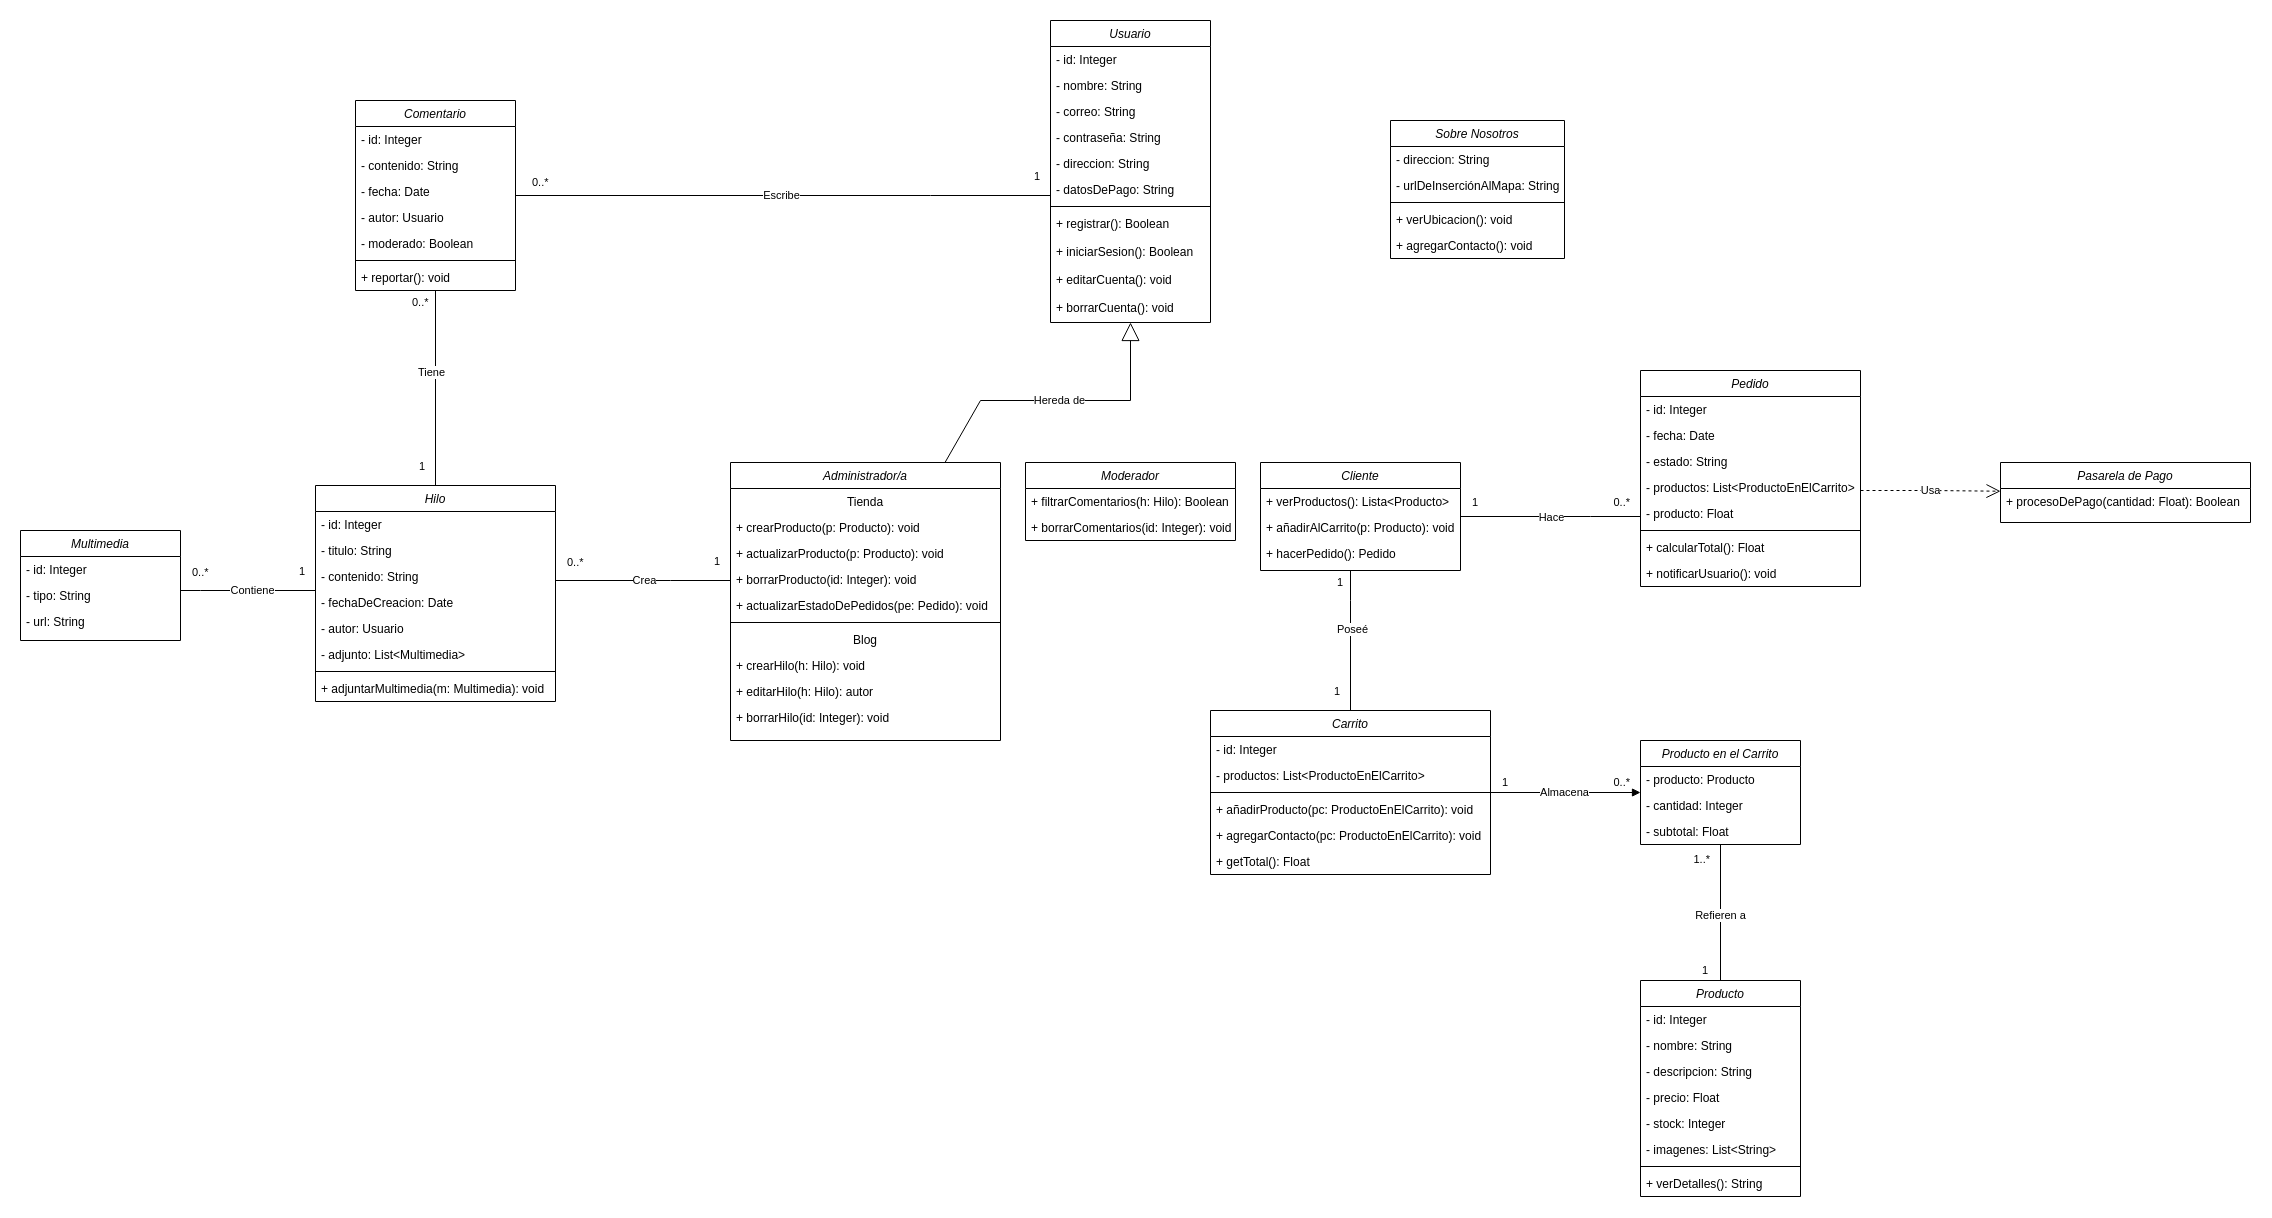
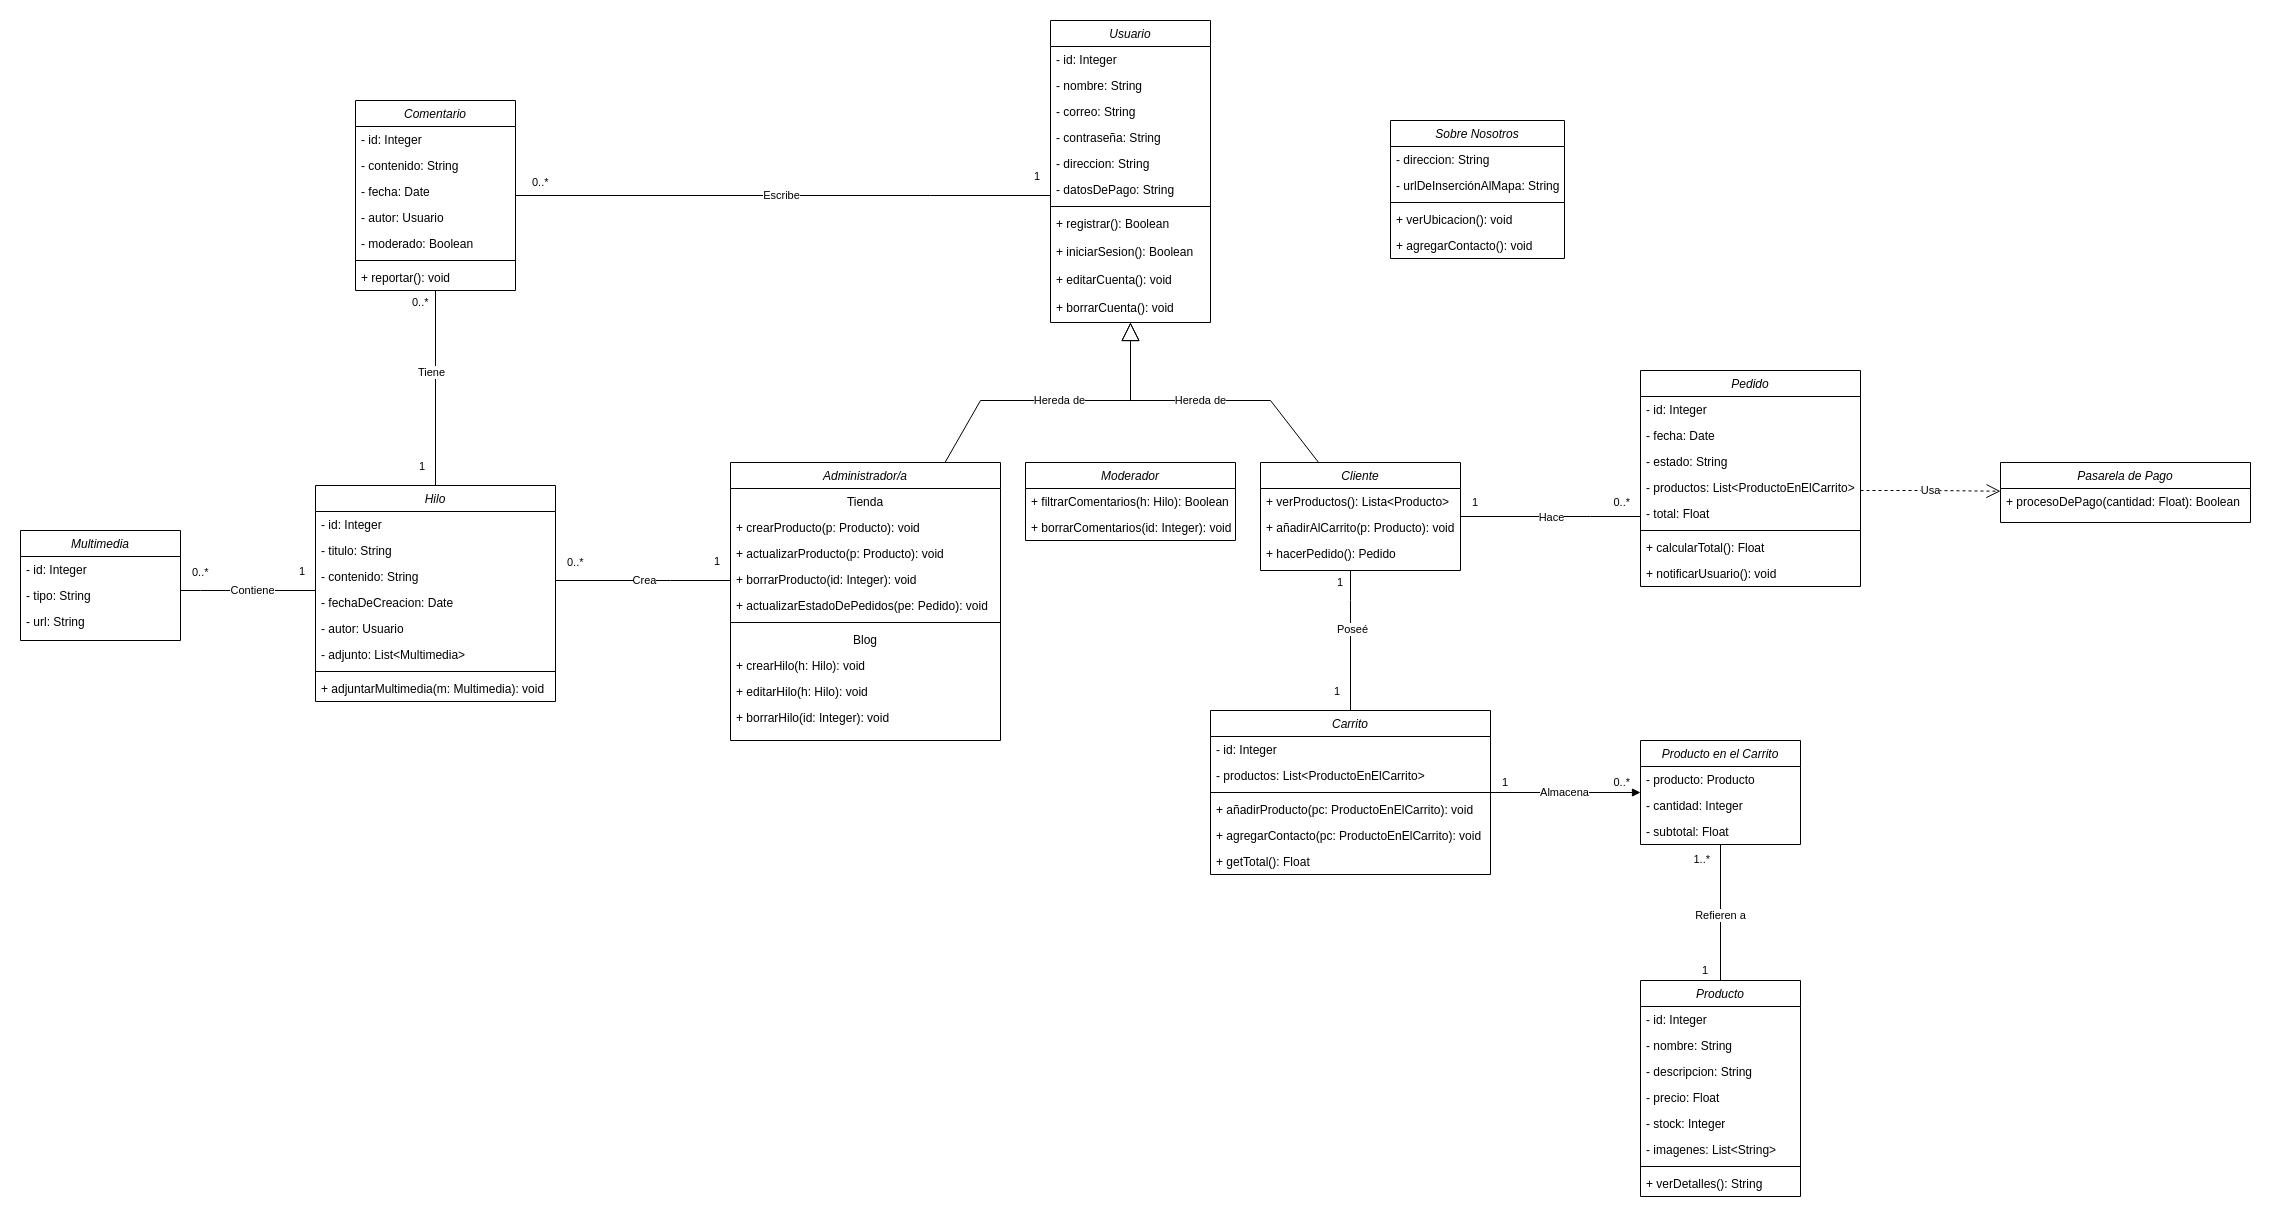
edge "Cliente" -> "Usuario": added, label "Hereda de"
node "- producto: Float": label "- producto: Float" -> "- total: Float"
node "+ editarHilo(h: Hilo): autor": label "+ editarHilo(h: Hilo): autor" -> "+ editarHilo(h: Hilo): void"
